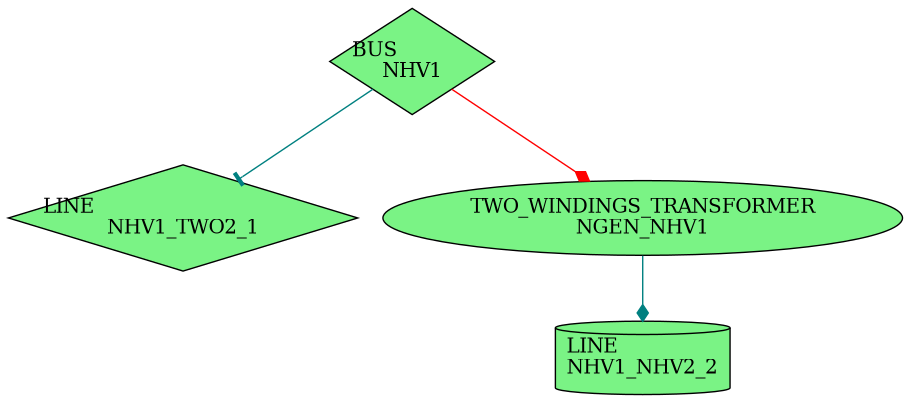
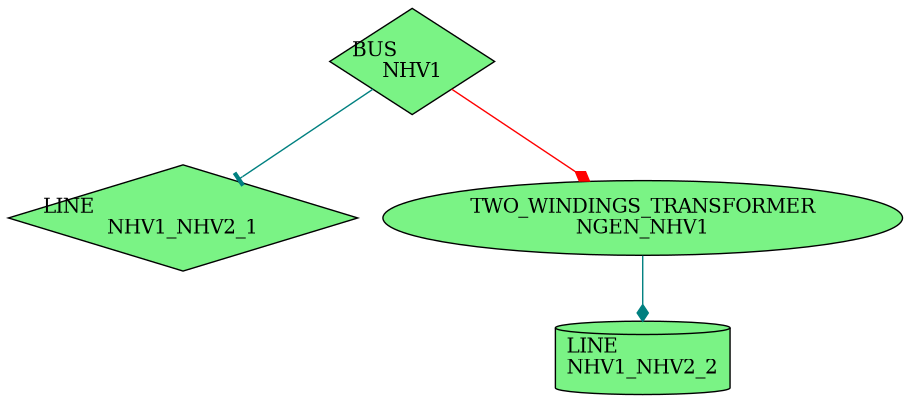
node "LINE NHV1_TWO2_1": label "LINE NHV1_TWO2_1" -> "LINE NHV1_NHV2_1"
